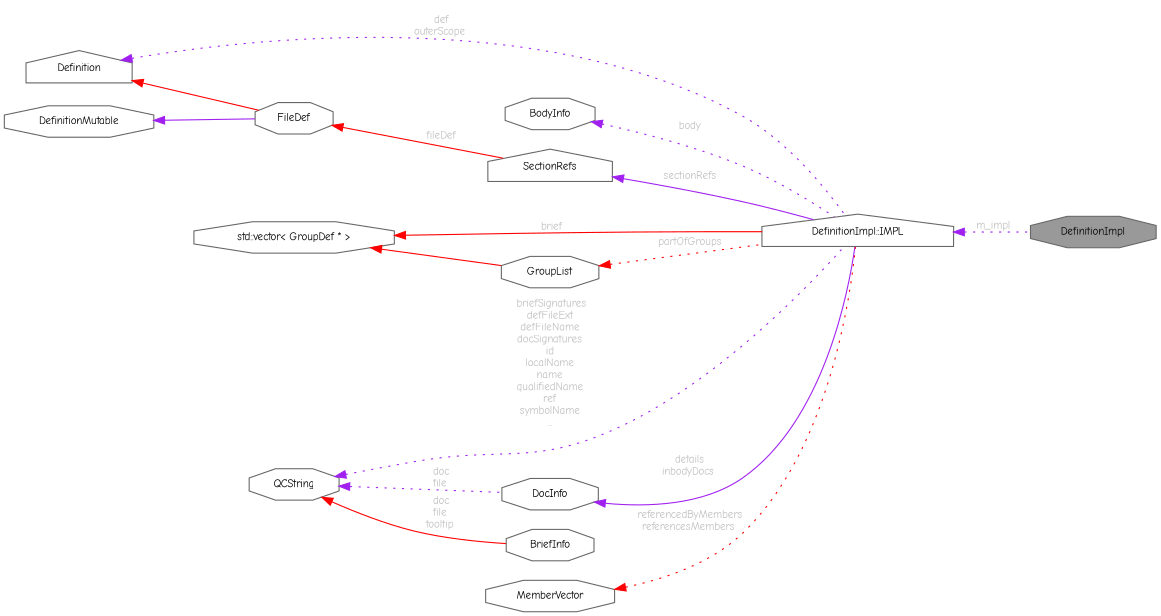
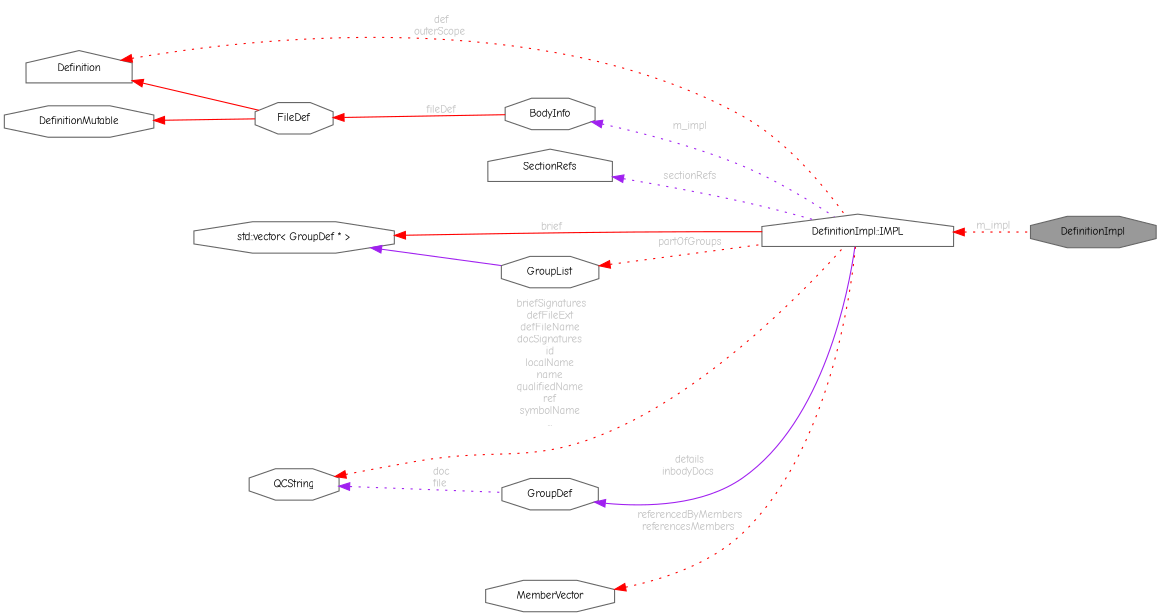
edge "DefinitionImpl::IMPL" -> "Definition": color purple -> red
edge "FileDef" -> "DefinitionMutable": color purple -> red
edge "DefinitionImpl::IMPL" -> "BodyInfo": label " body" -> " m_impl"
edge "SectionRefs" -> "FileDef": now "BodyInfo" -> "FileDef"
edge "DefinitionImpl::IMPL" -> "SectionRefs": style solid -> dotted
edge "DefinitionImpl" -> "DefinitionImpl::IMPL": color purple -> red
edge "GroupList" -> "std::vector< GroupDef * >": color red -> purple
edge "DefinitionImpl::IMPL" -> "QCString": color purple -> red
node "DocInfo": label "DocInfo" -> "GroupDef"
node "BriefInfo": removed
